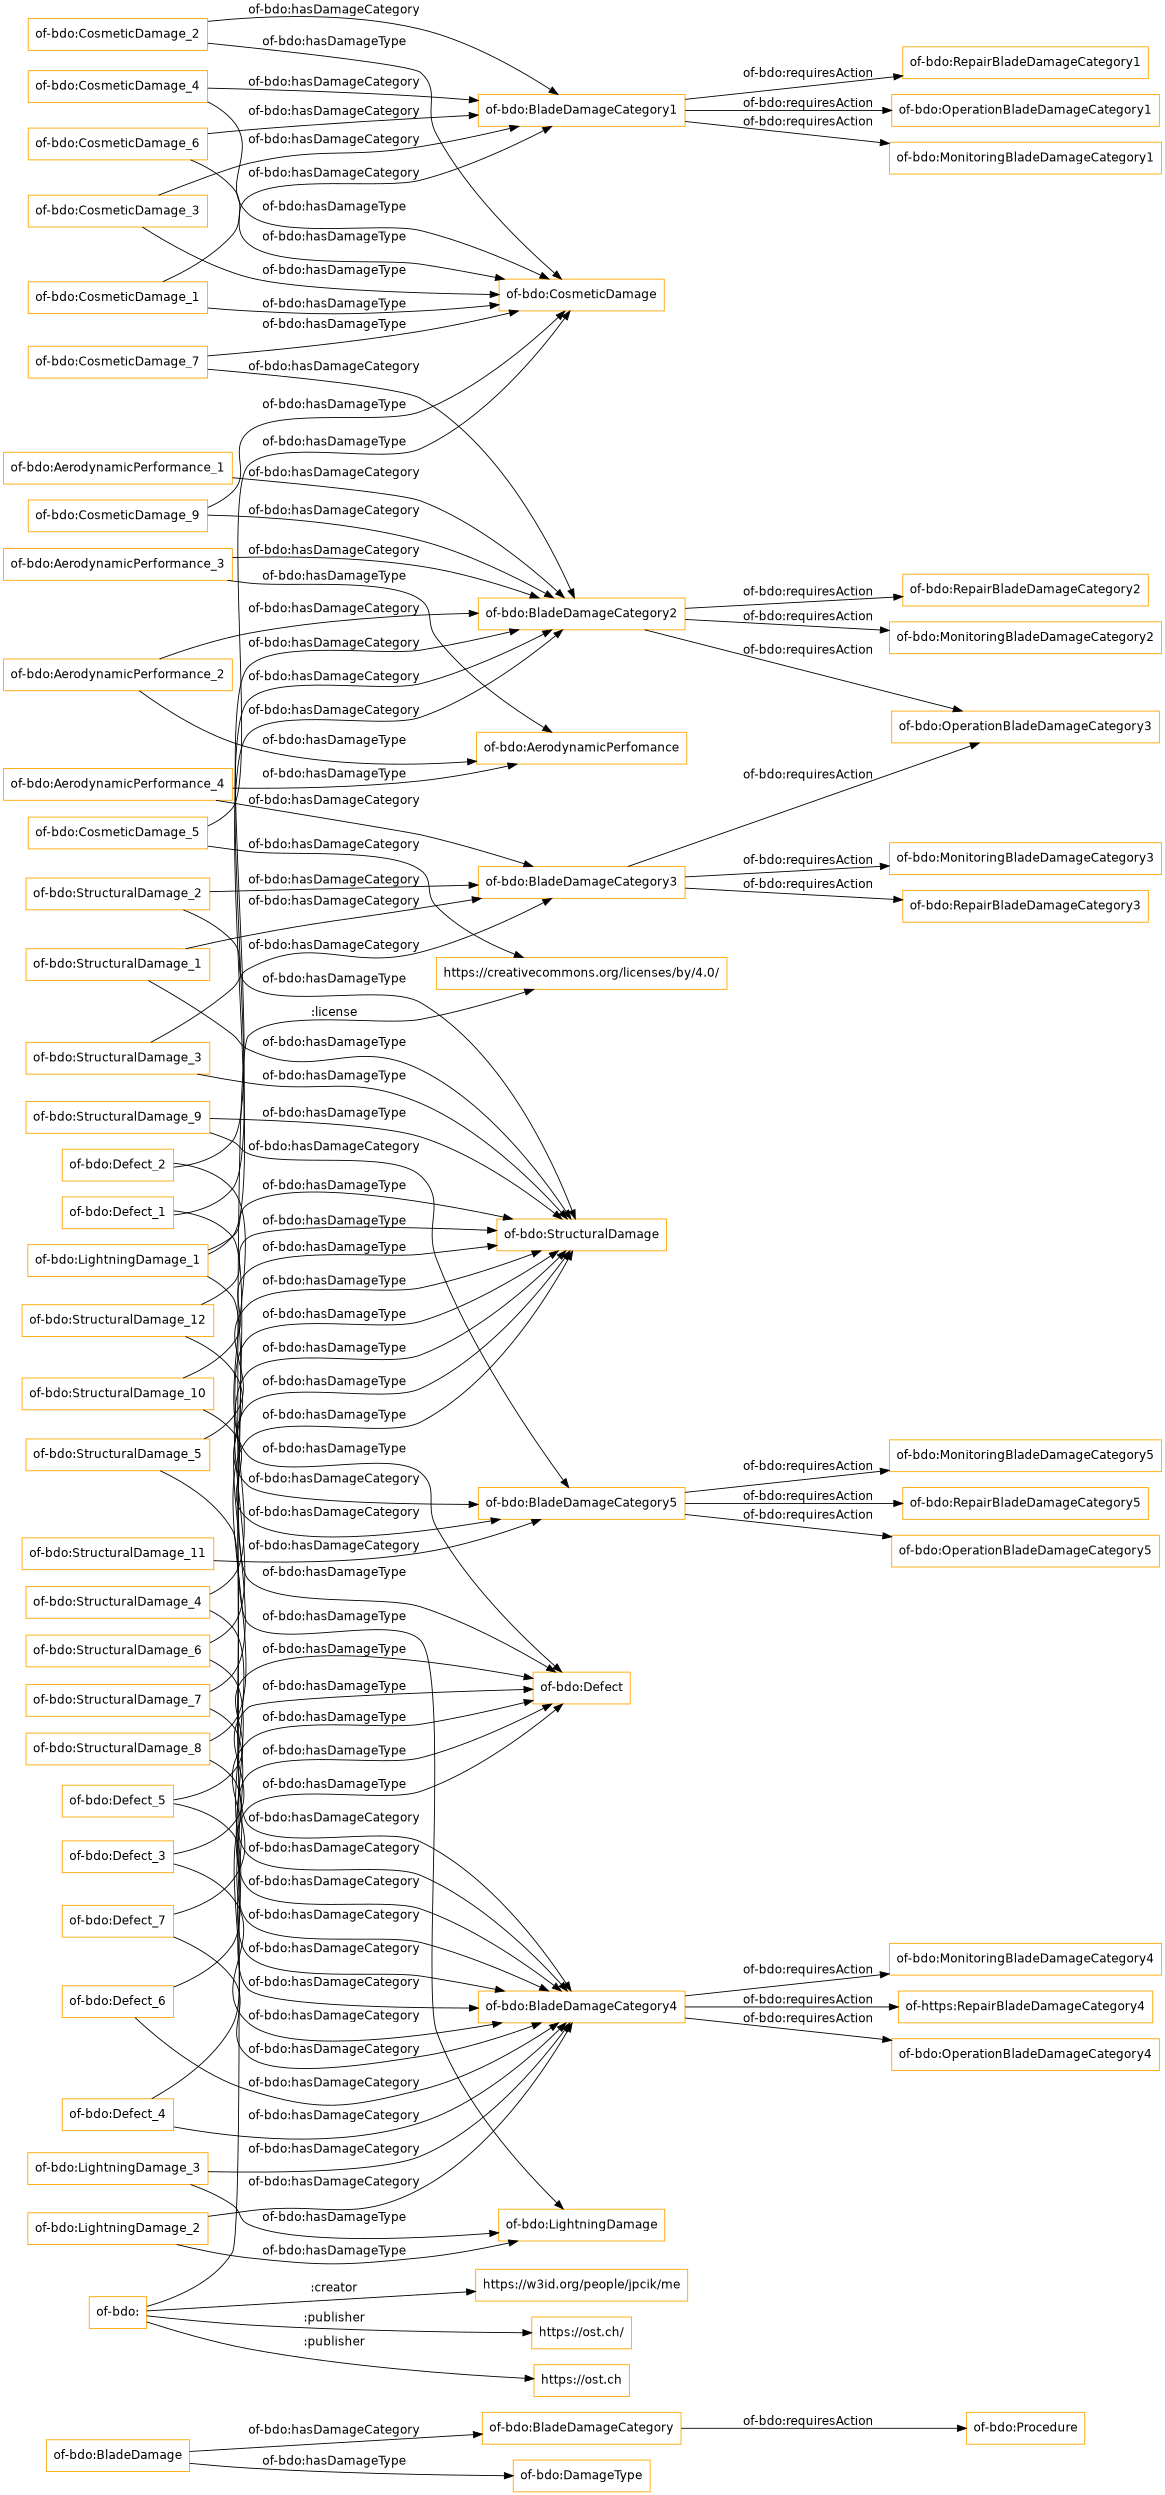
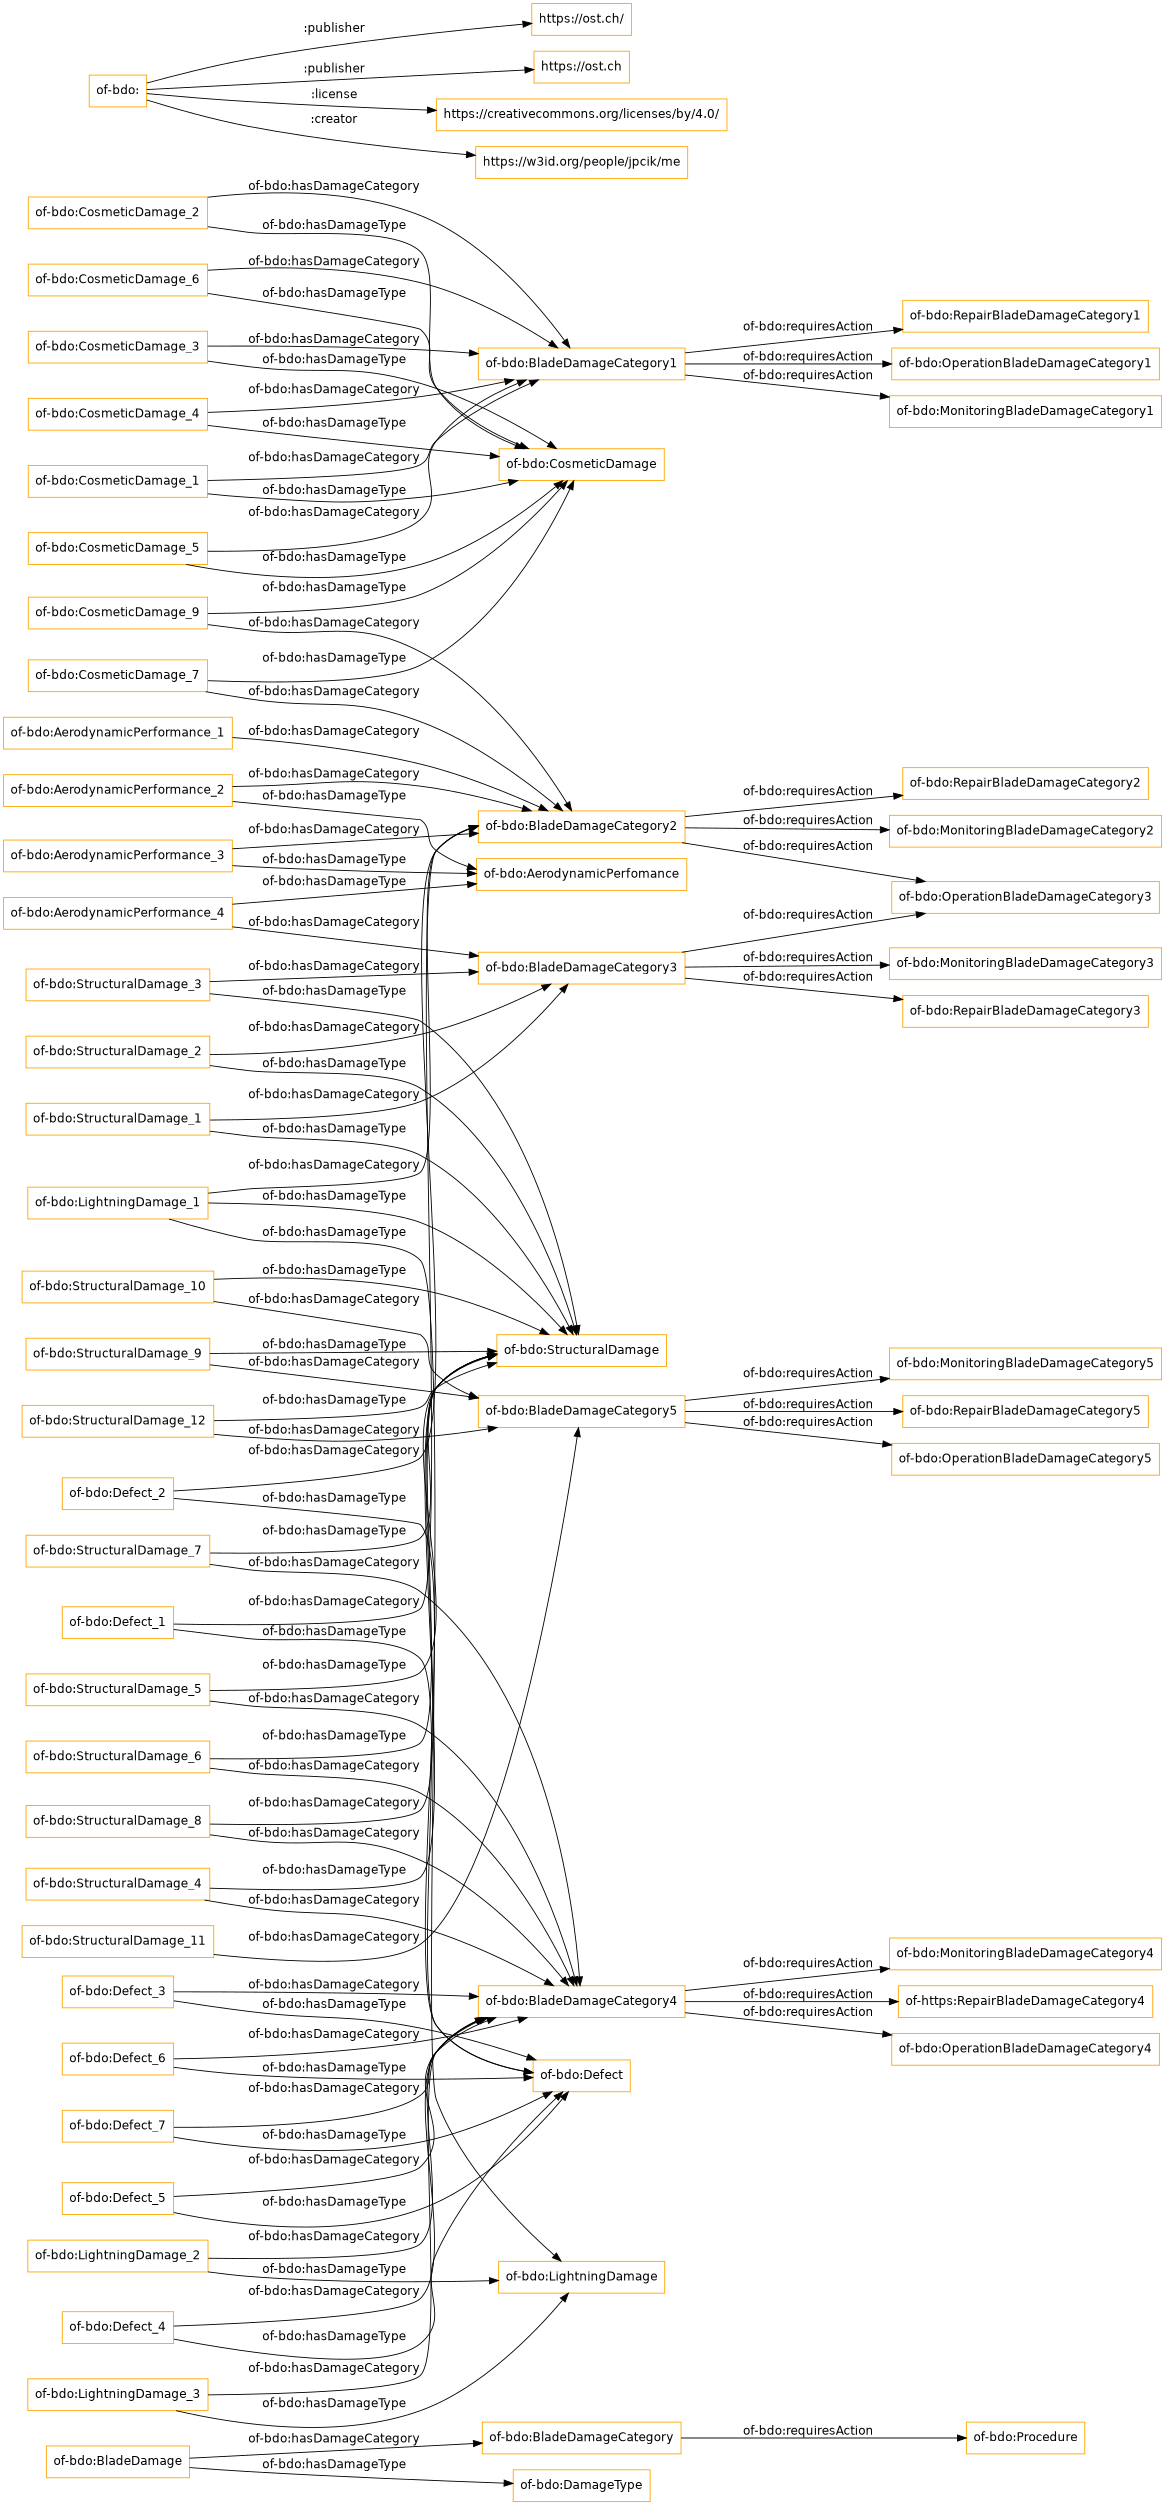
edge "of-bdo:CosmeticDamage_5" -> "https://creativecommons.org/licenses/by/4.0/": now "of-bdo:CosmeticDamage_5" -> "of-bdo:BladeDamageCategory1"
edge "of-bdo:StructuralDamage_8" -> "of-bdo:StructuralDamage": label "of-bdo:hasDamageType" -> "of-bdo:hasDamageCategory"
